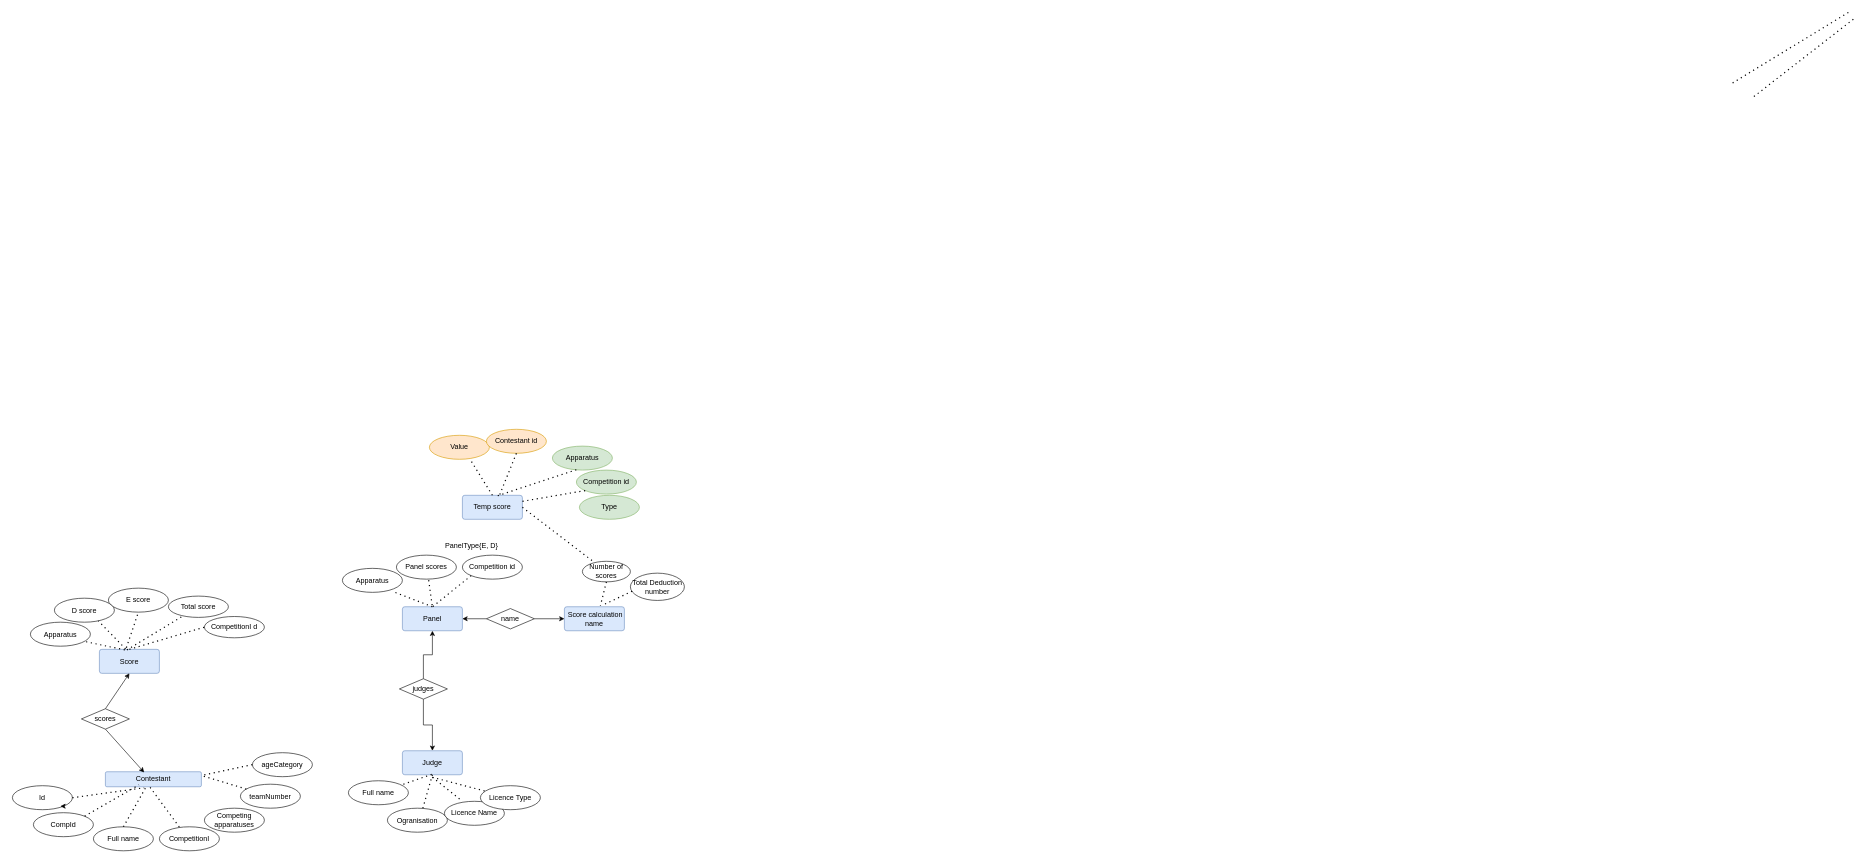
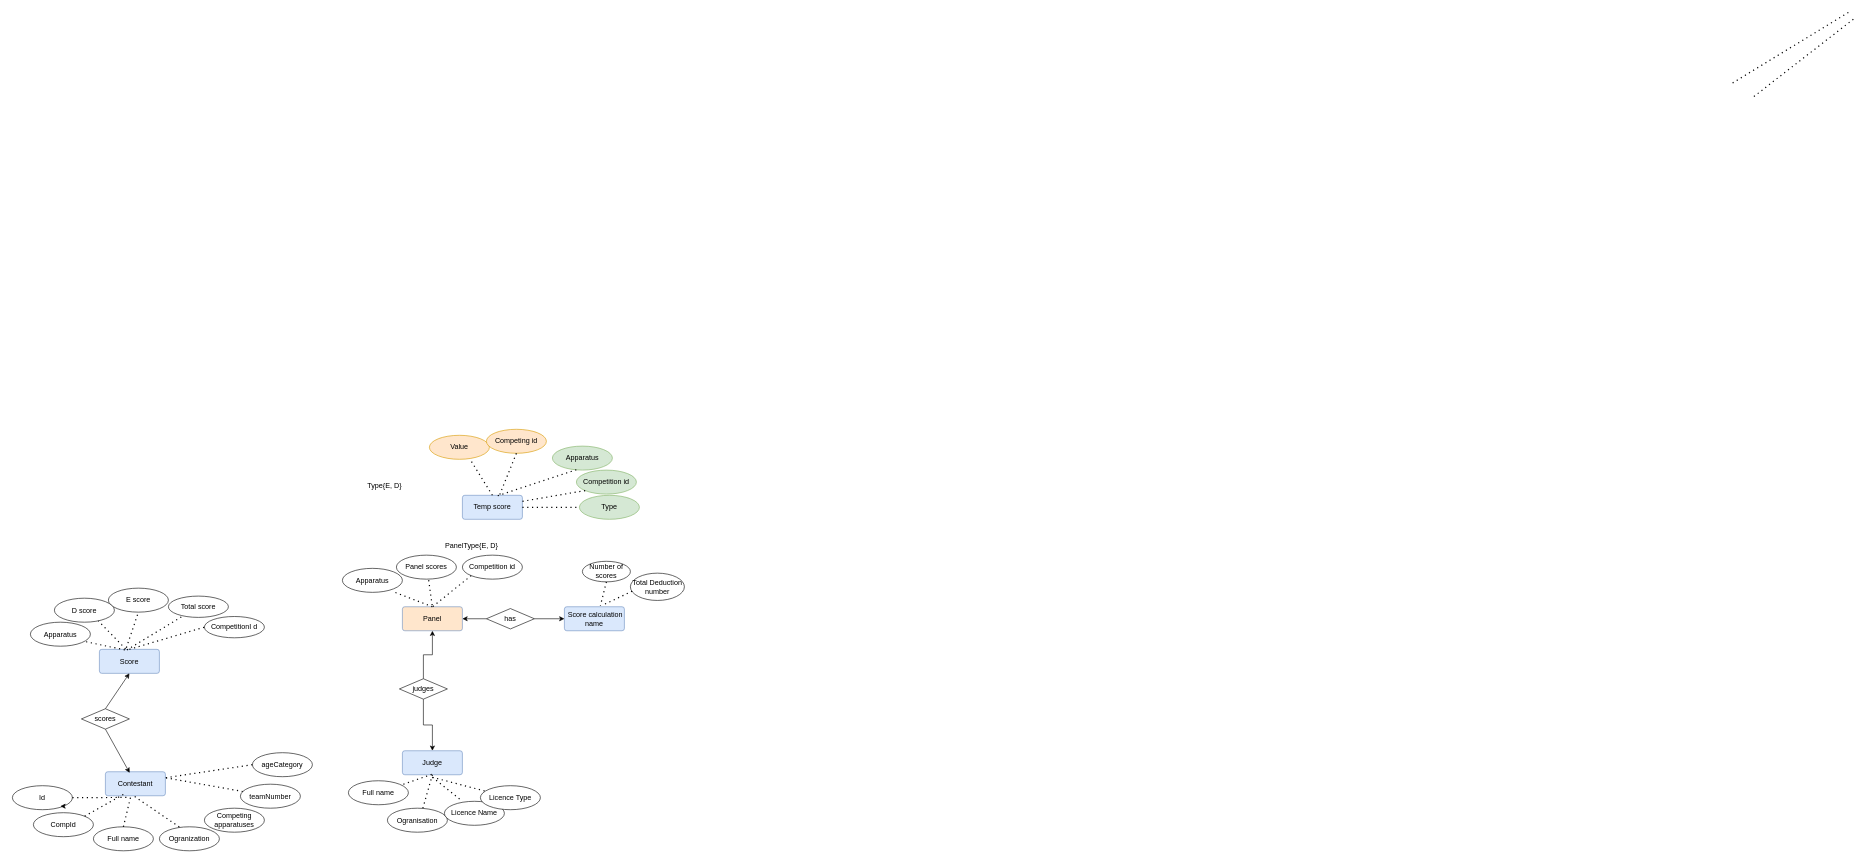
node "Contestant id": label "Contestant id" -> "Competing id"
node "Type{E, D}": added
edge "Temp score" -- "Number of scores": now "Temp score" -- "Type"
node "Panel": fillcolor #dae8fc -> #ffe6cc
node "name": label "name" -> "has"
node "Contestant": size 96x15 -> 60x24
node "CompetitionI": label "CompetitionI" -> "Ogranization"
